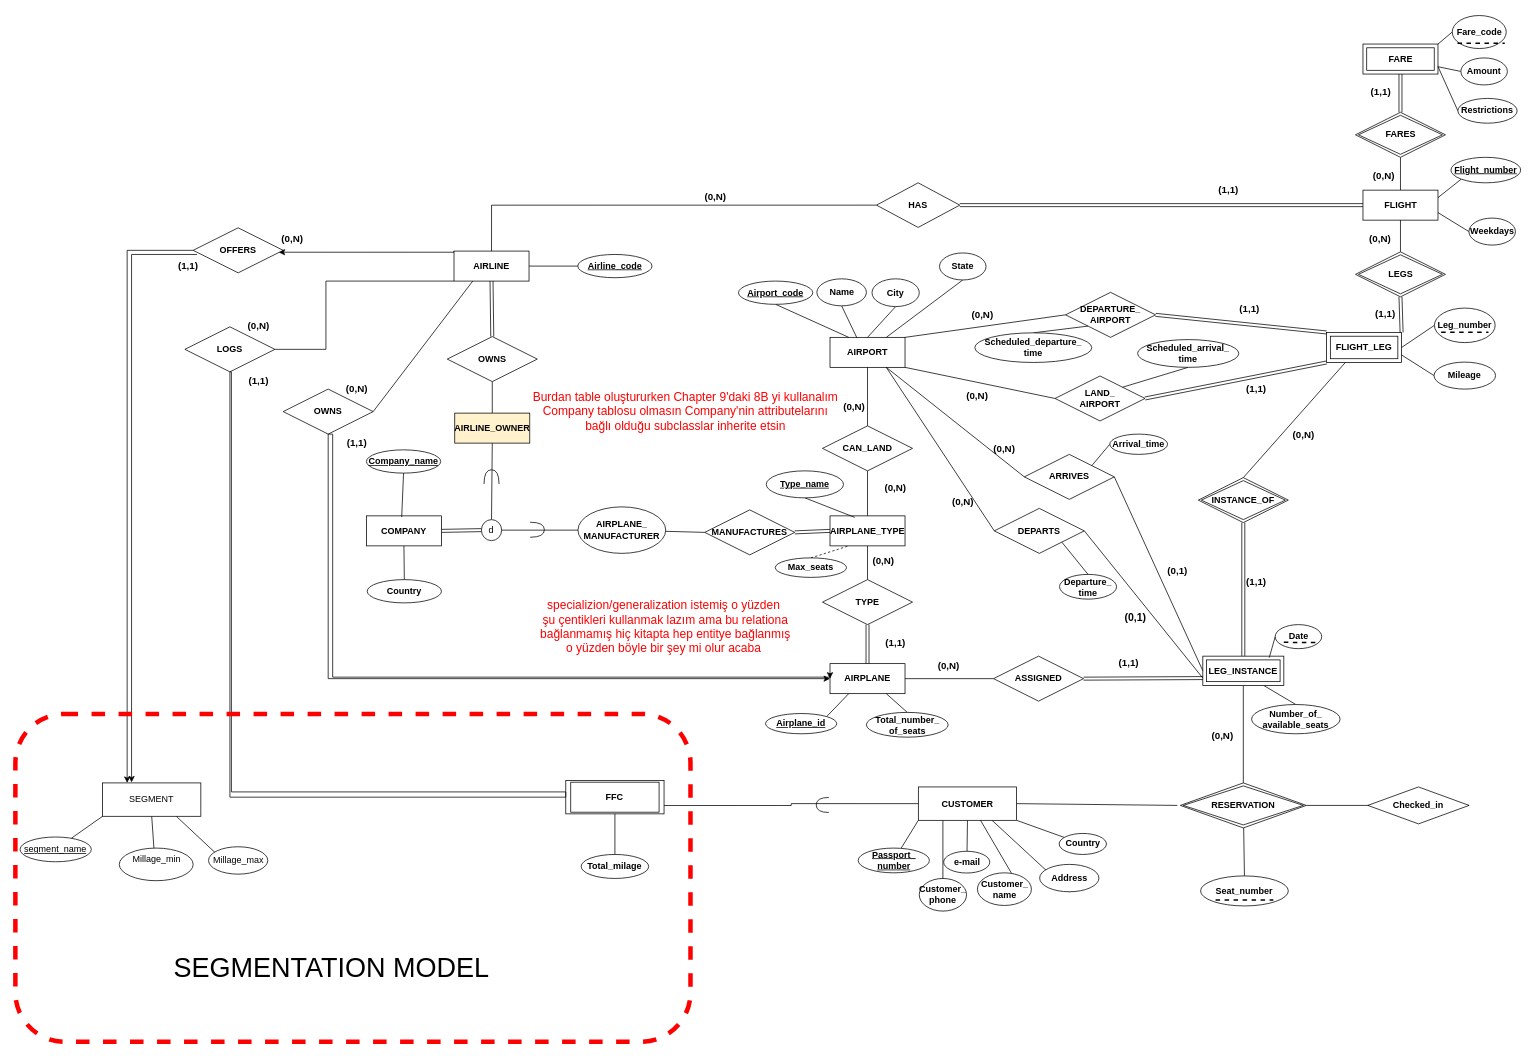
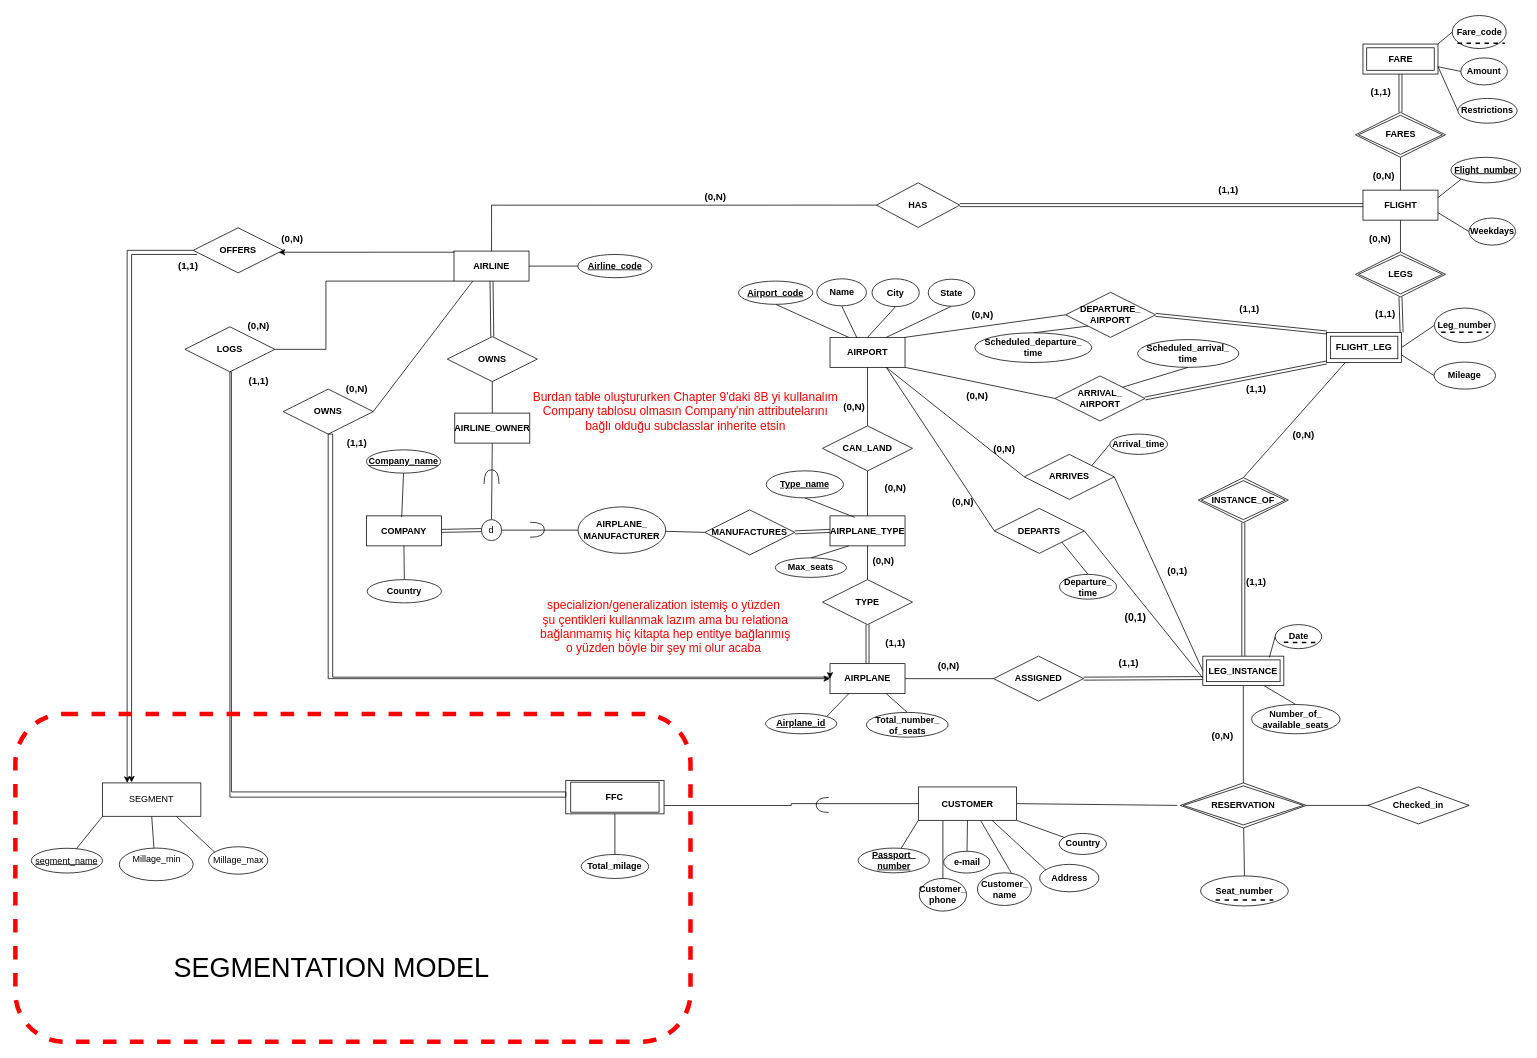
node "State": moved (963, 266) -> (951, 293)
node "LAND_ AIRPORT": label "LAND_ AIRPORT" -> "ARRIVAL_ AIRPORT"
node "AIRLINE_OWNER": fillcolor #fff2cc -> #ffffff
edge "AIRPLANE_TYPE" -- "Max_seats": style dashed -> solid
node "segment_name": moved (56, 849) -> (67, 860)
